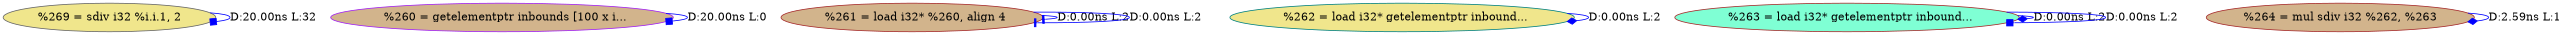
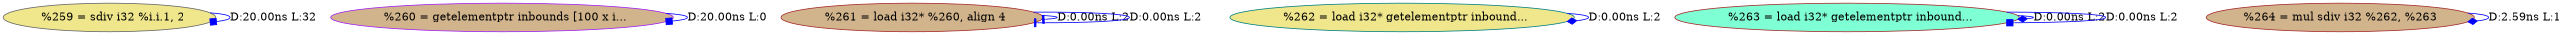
node "%269 = sdiv i32 %i.i.1, 2": label "%269 = sdiv i32 %i.i.1, 2" -> "%259 = sdiv i32 %i.i.1, 2"
